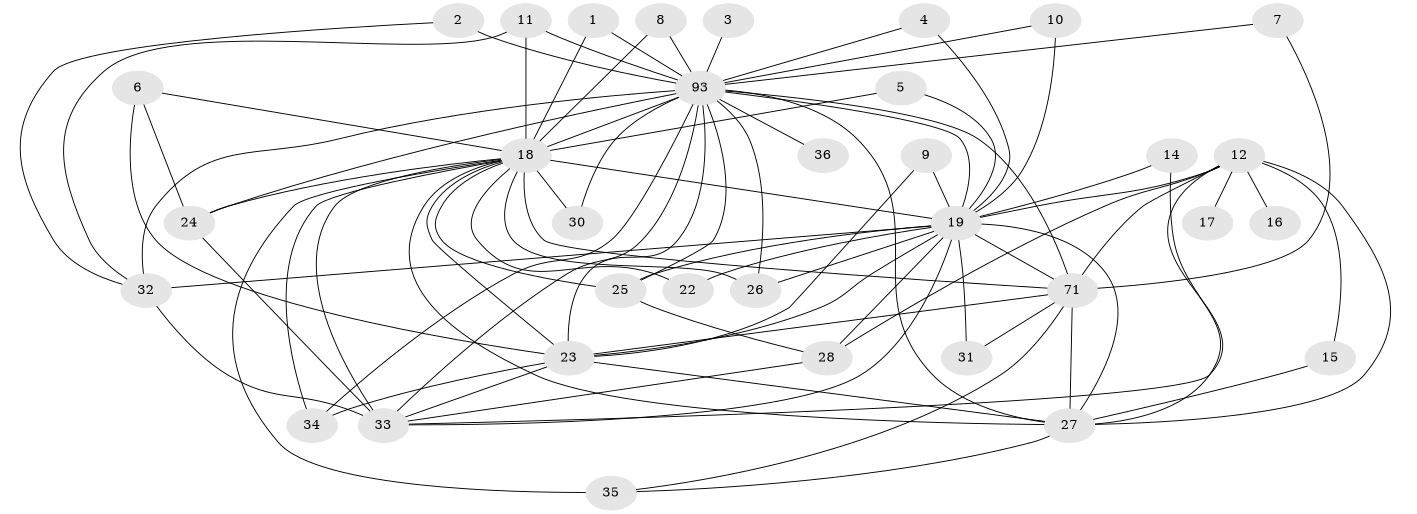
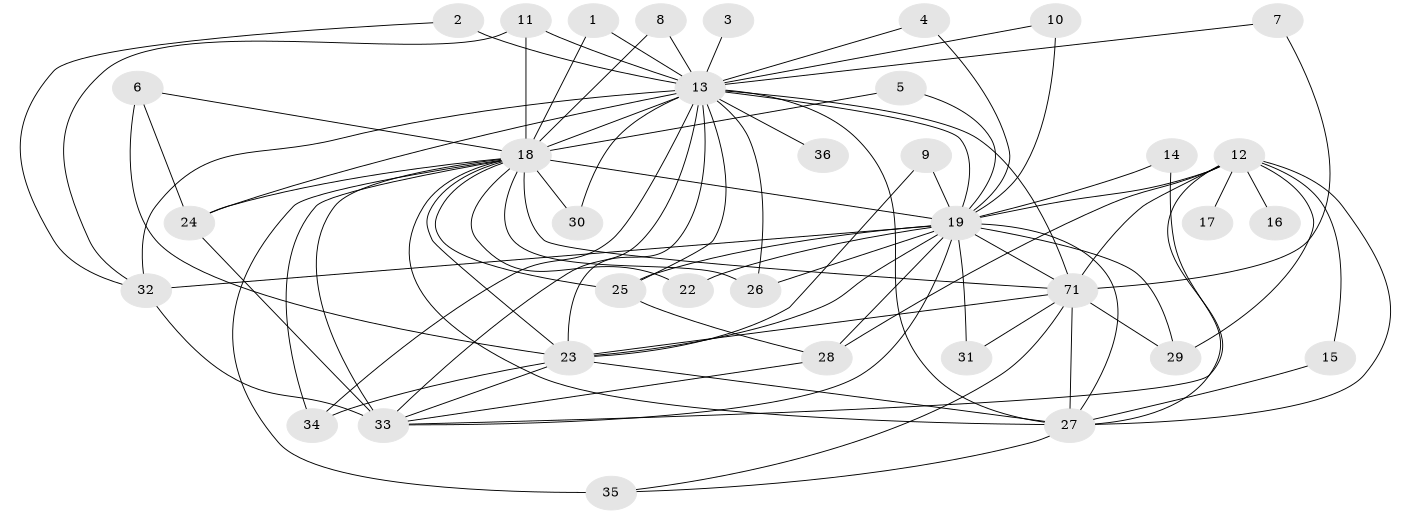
node "93": label "93" -> "13"
node "29": added
